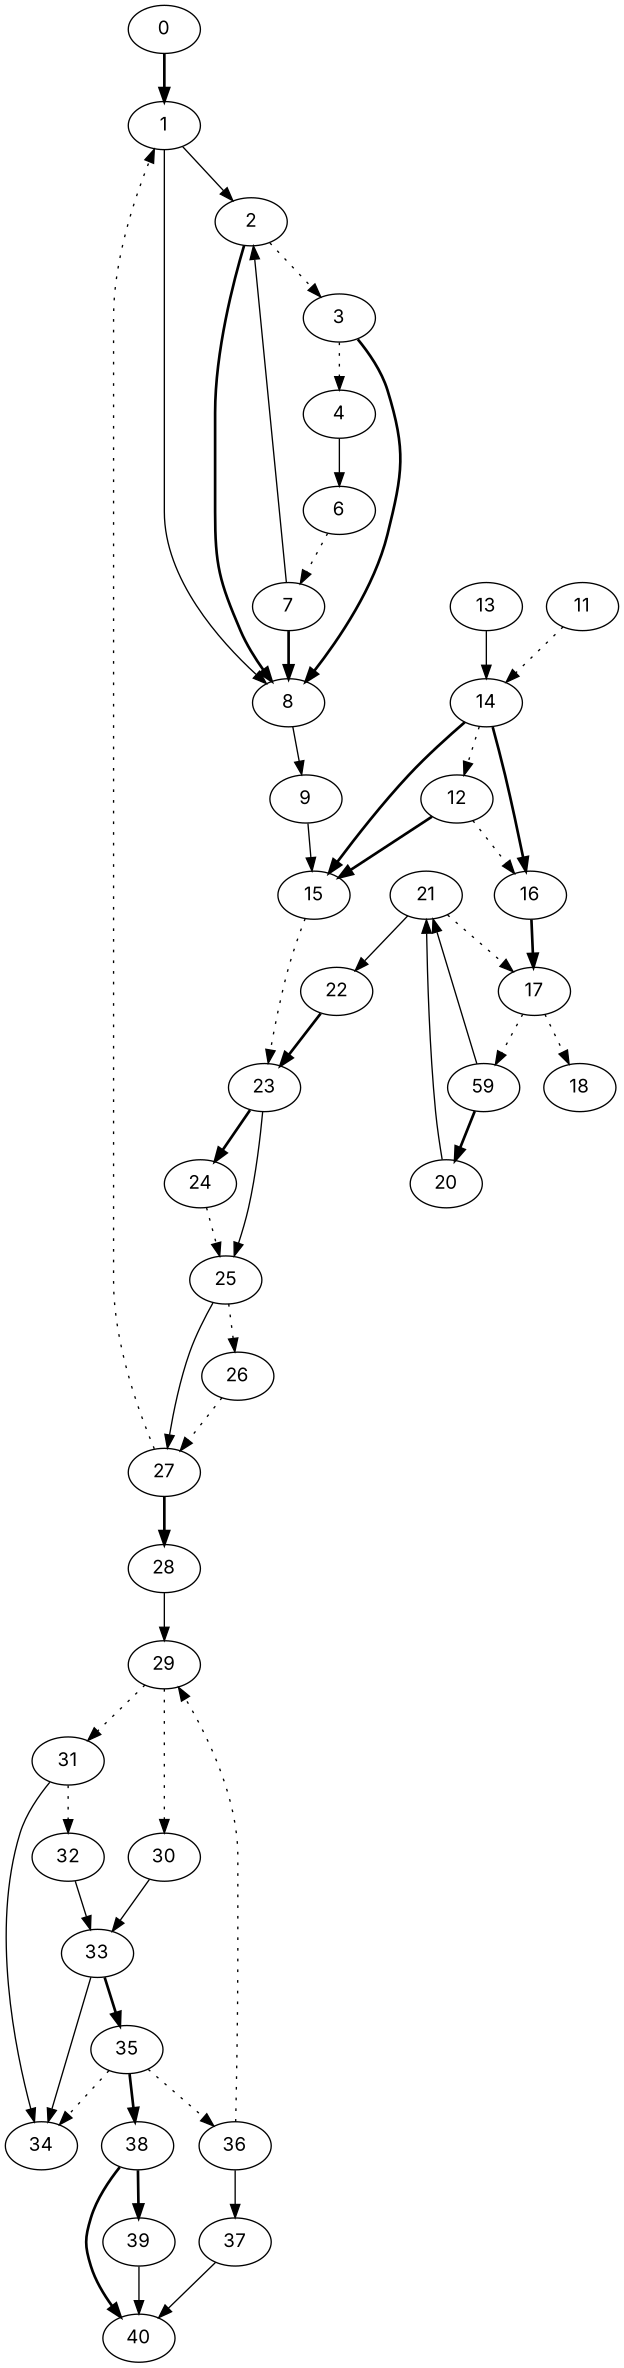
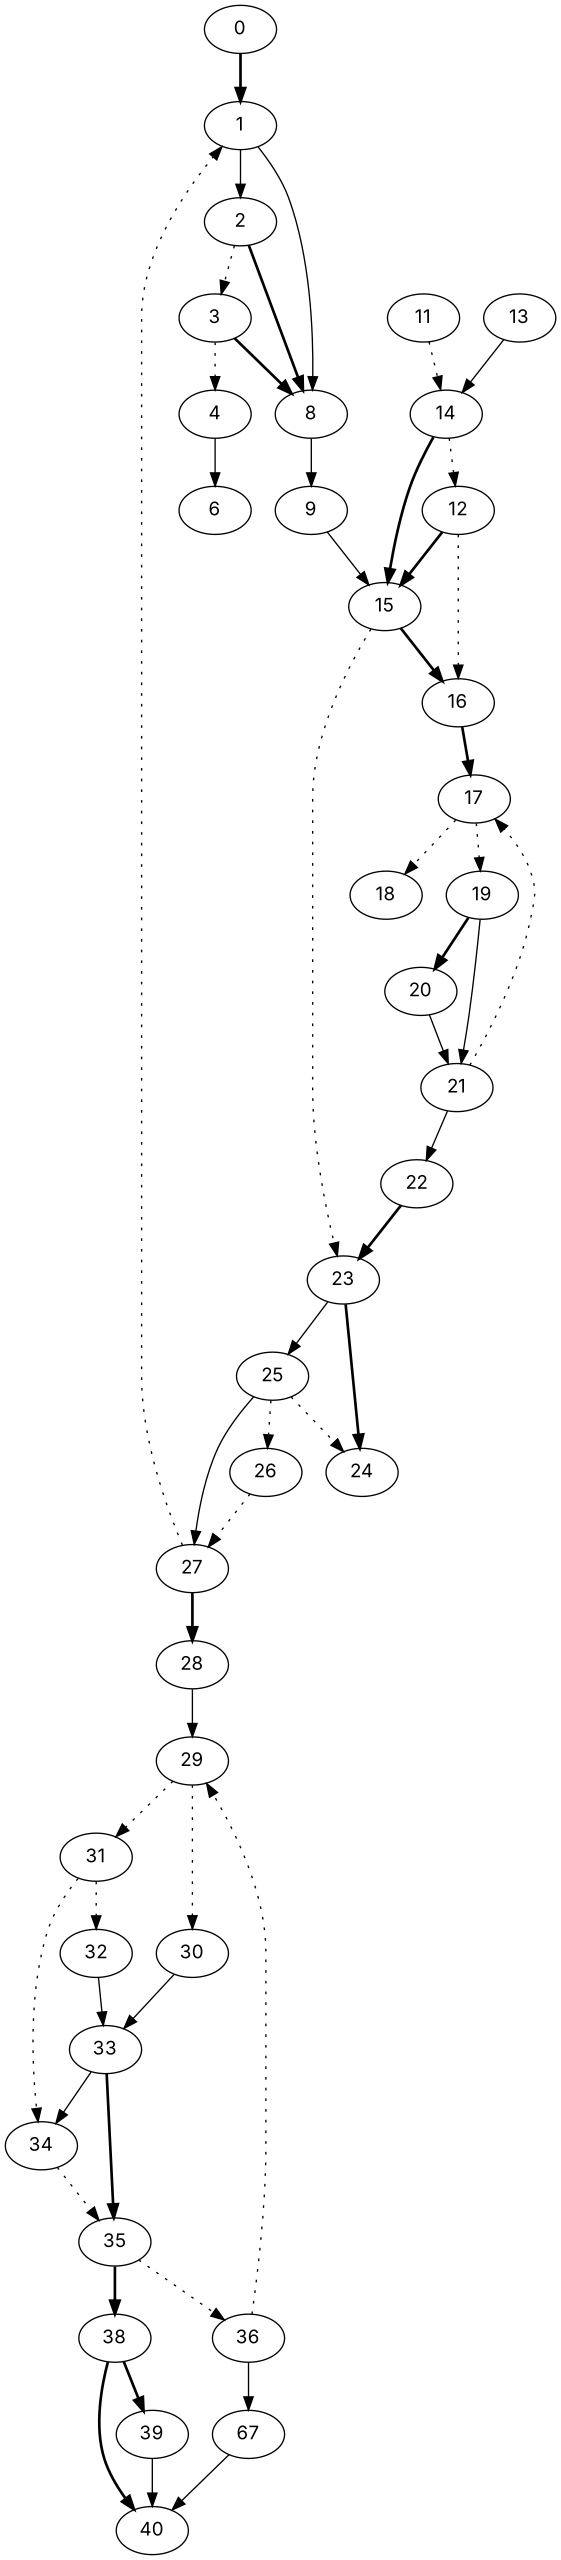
node "7": removed
edge "14" -> "16": now "15" -> "16"
node "59": label "59" -> "19"
edge "24" -> "25": reversed
edge "31" -> "34": style solid -> dotted
edge "35" -> "34": reversed
node "37": label "37" -> "67"
